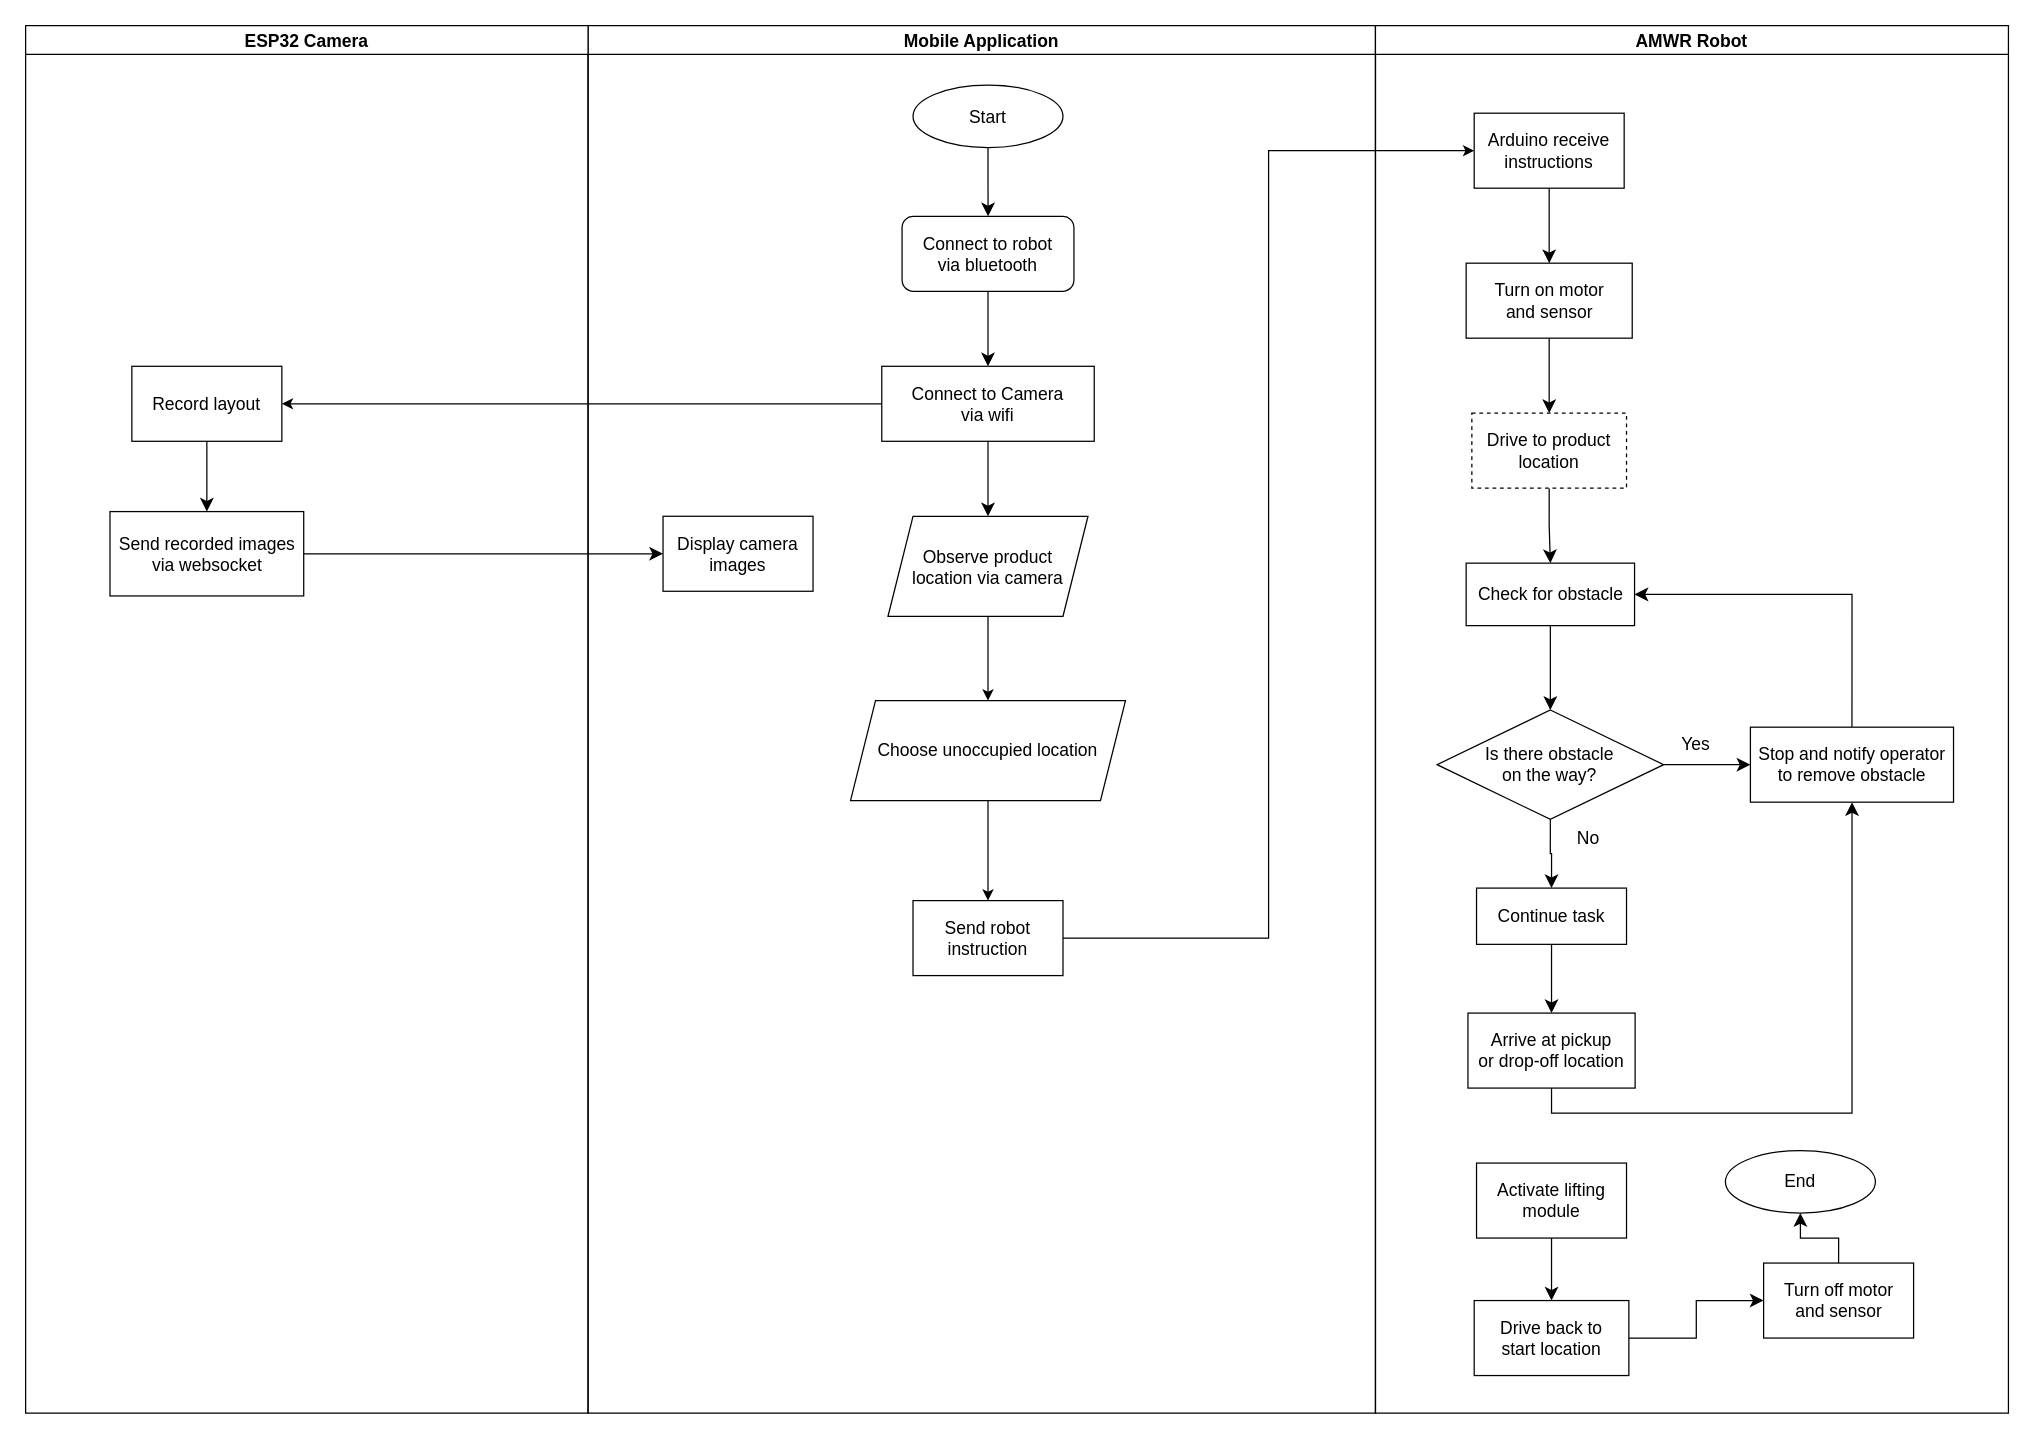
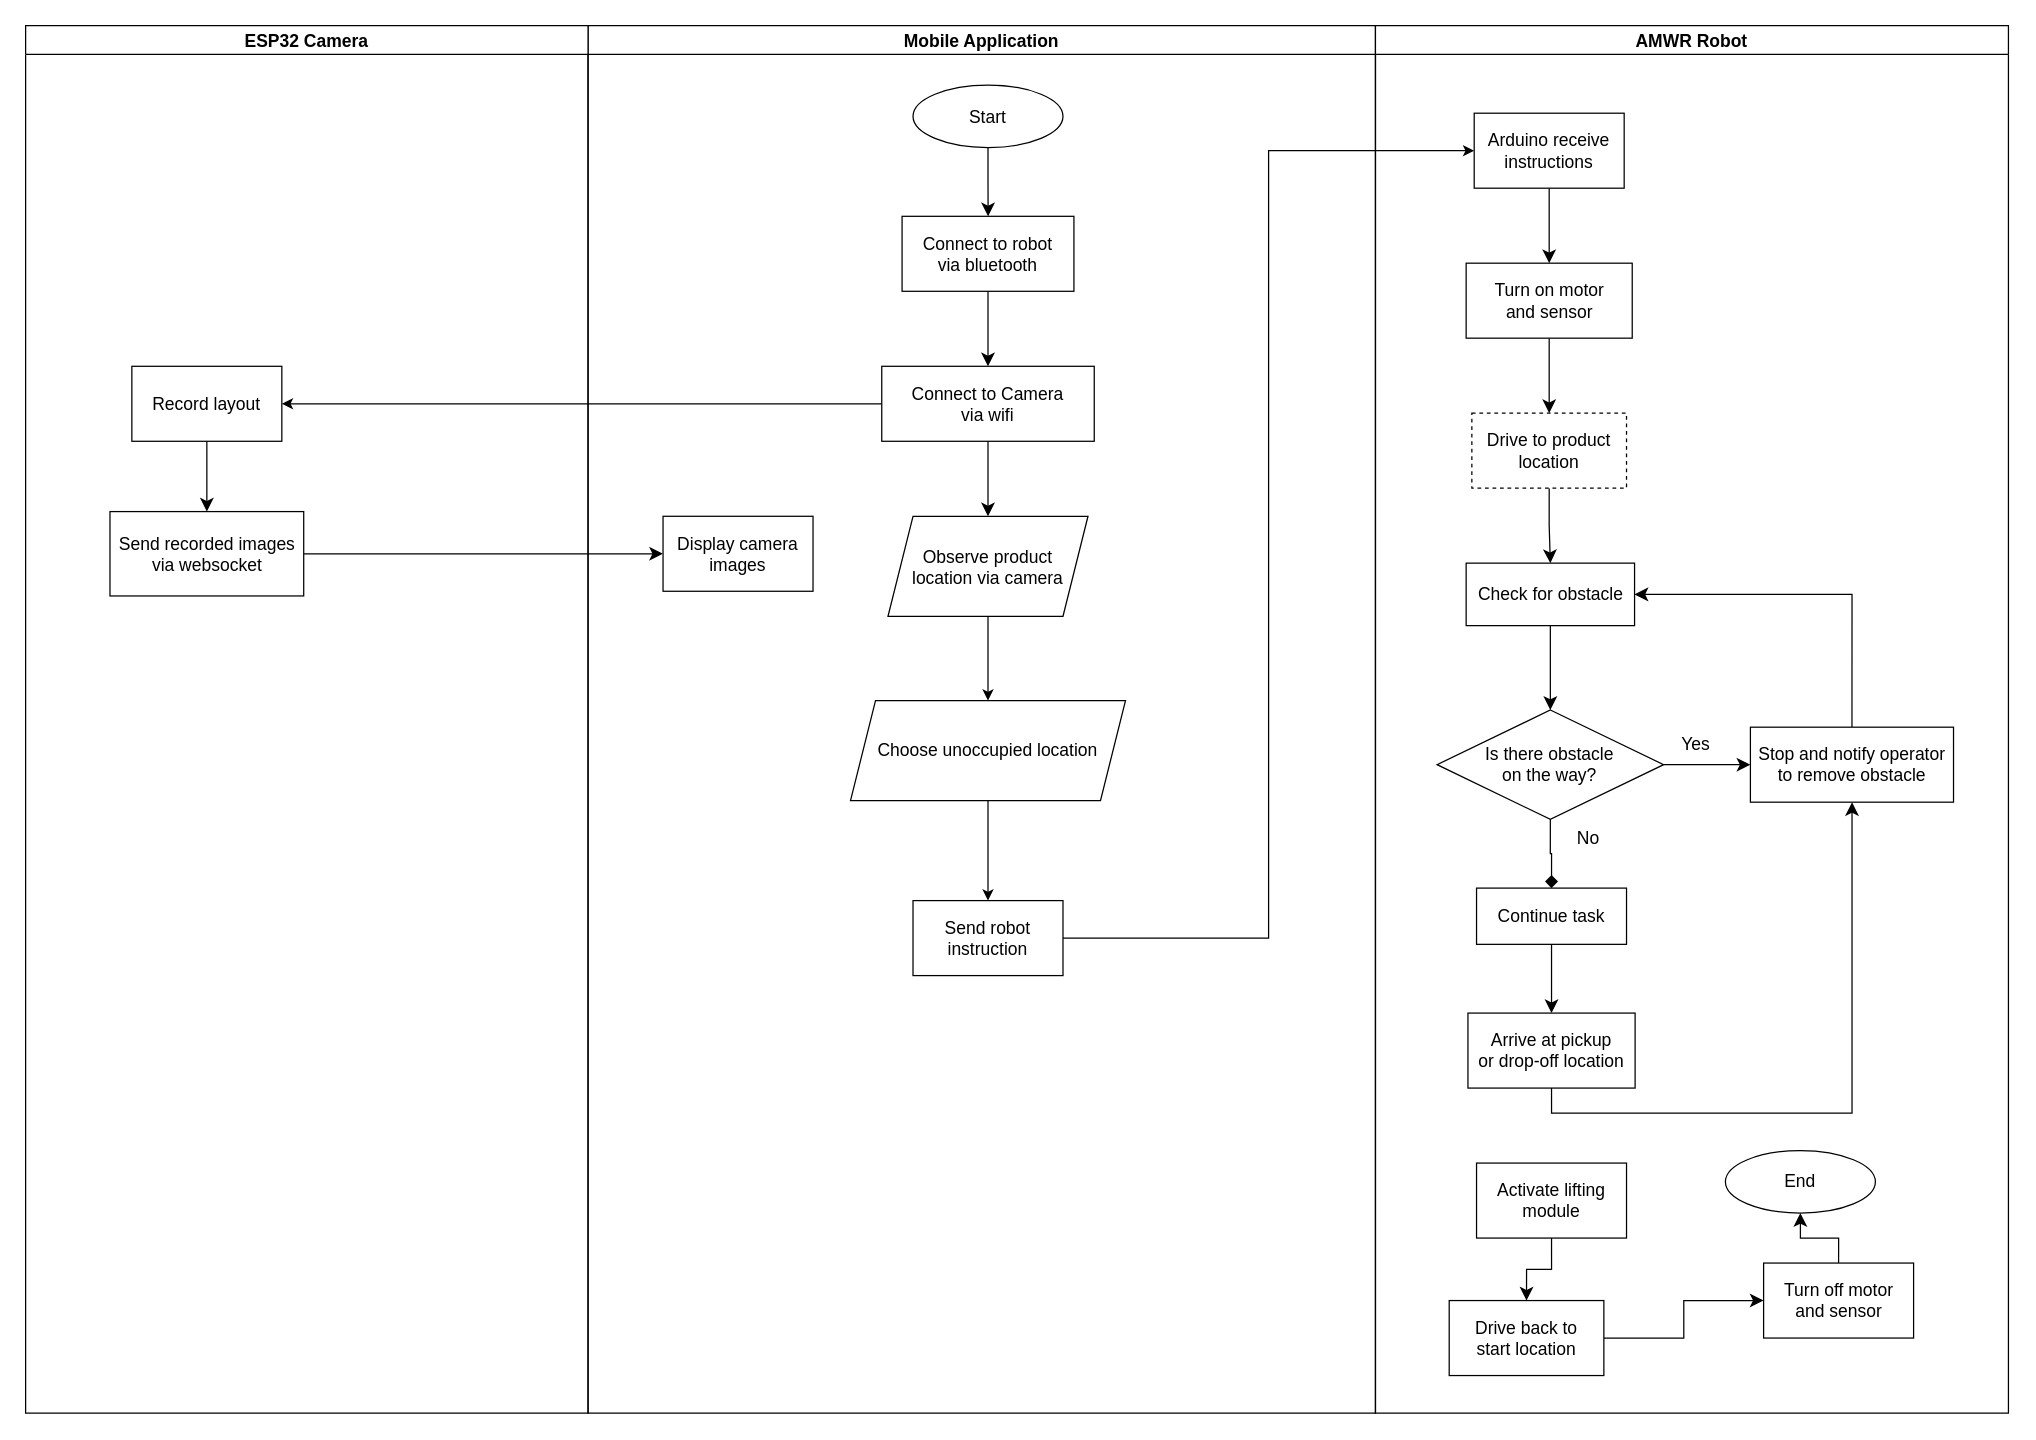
node "Connect to robot via bluetooth": shape rounded rectangle -> rectangle
edge "Is there obstacle on the way?" -> "Continue task": arrowhead classic -> diamond
node "Drive back to start location": moved (1552, 1338) -> (1527, 1338)
